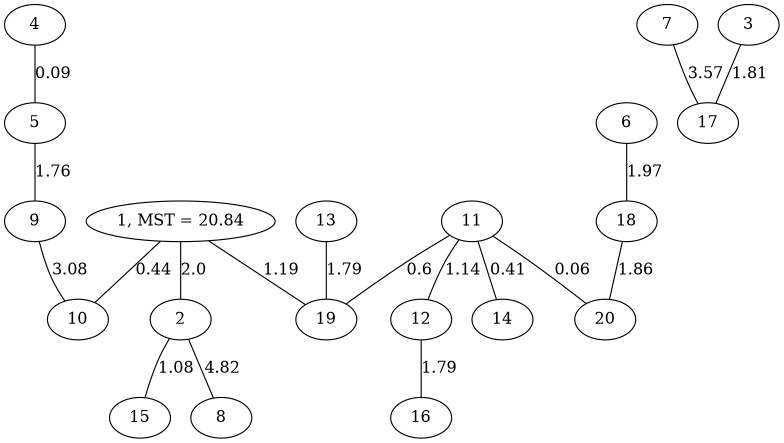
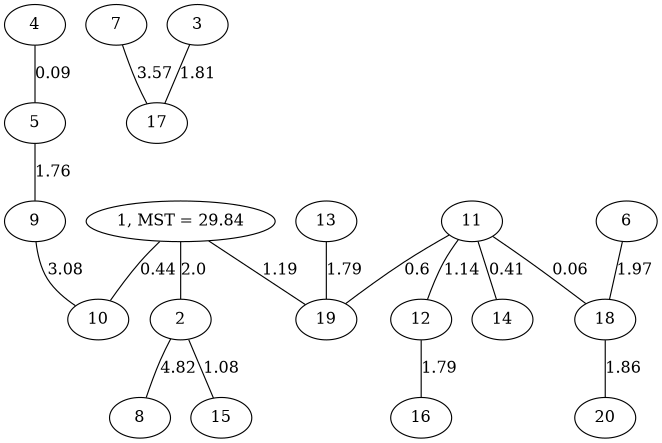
node "1, MST = 20.84": label "1, MST = 20.84" -> "1, MST = 29.84"
edge "11" -- "20": now "11" -- "18"
